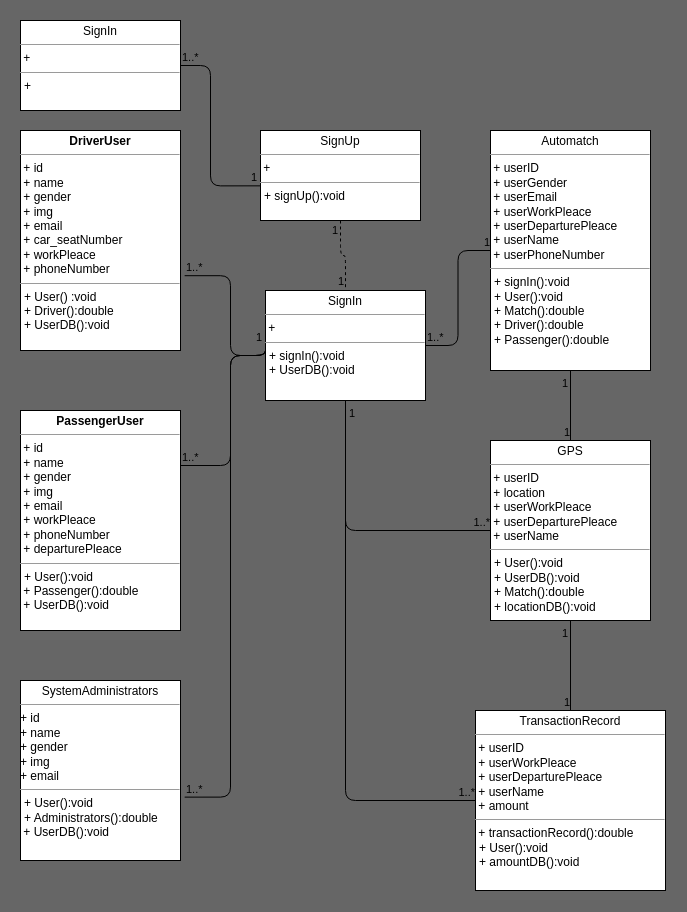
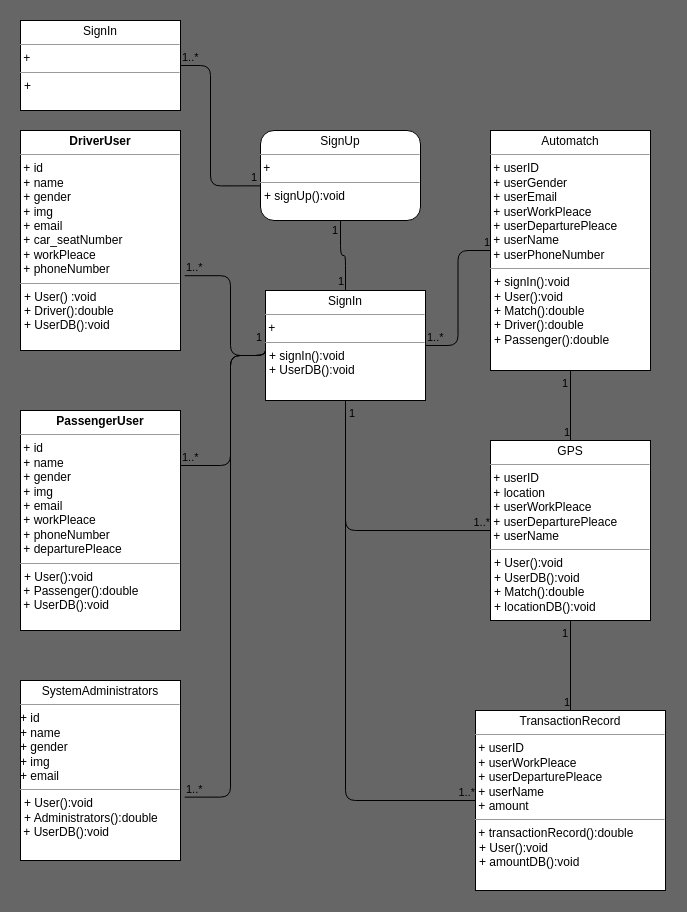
node "SignUp + + signUp():void": shape rectangle -> rounded rectangle
edge "SignUp + + signUp():void" -- "SignIn + + signIn():void + UserDB():void": style dashed -> solid
